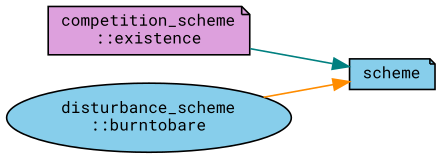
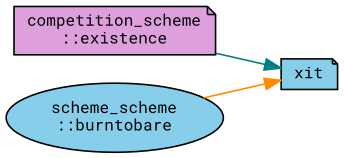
node "scheme": label "scheme" -> "xit"
node "disturbance_scheme ::burntobare": label "disturbance_scheme ::burntobare" -> "scheme_scheme ::burntobare"
